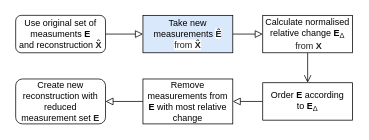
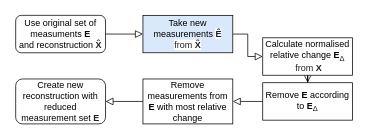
node "Calculate normalised relative change EΔ from X": moved (308, 34) -> (308, 57)
node "Order E according to EΔ": label "Order E according to EΔ" -> "Remove E according to EΔ"
